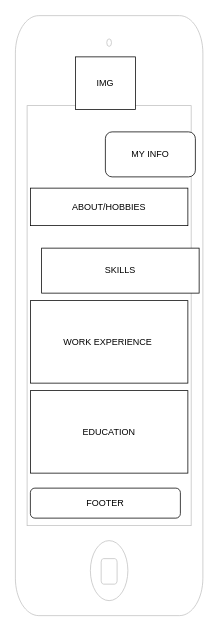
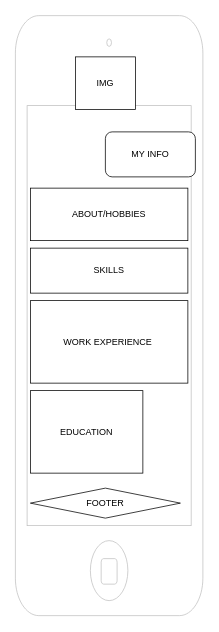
node "ABOUT/HOBBIES": size 158x38 -> 158x53
node "SKILLS": moved (120, 270) -> (109, 270)
node "EDUCATION": size 158x83 -> 113x83
node "FOOTER": shape rounded rectangle -> diamond
